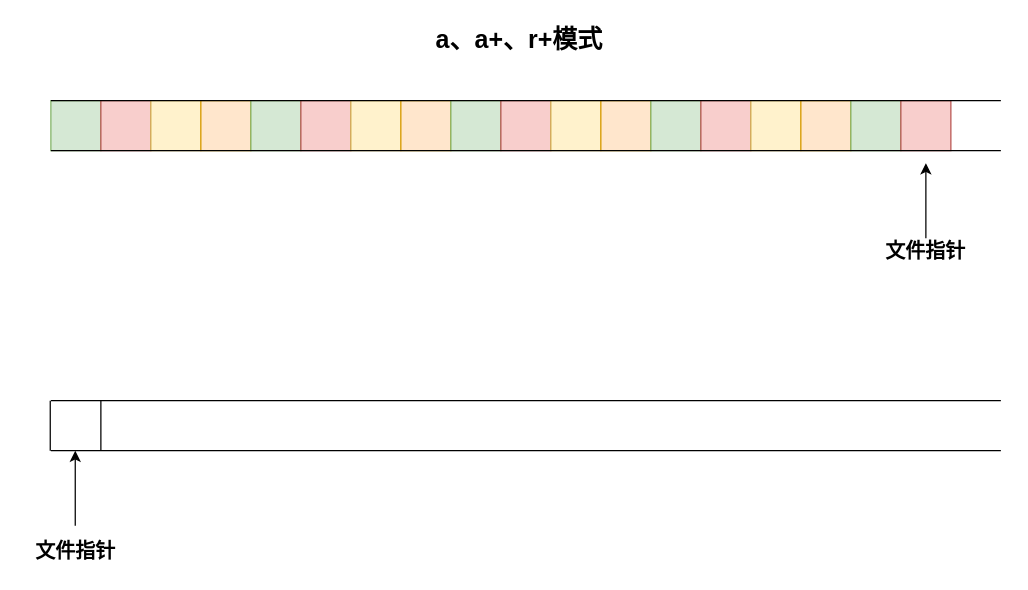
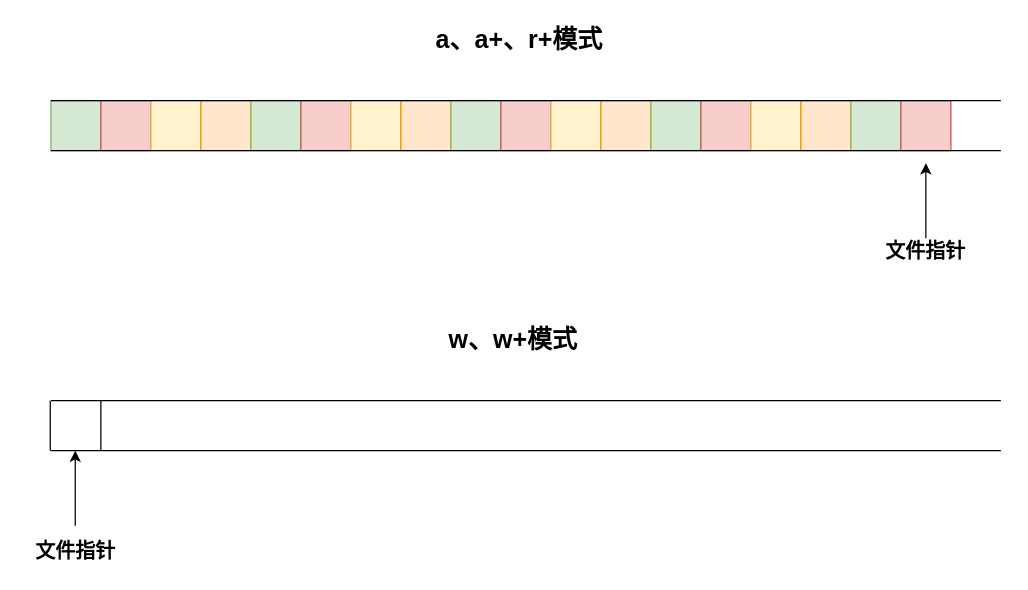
node "w、w+模式": added
